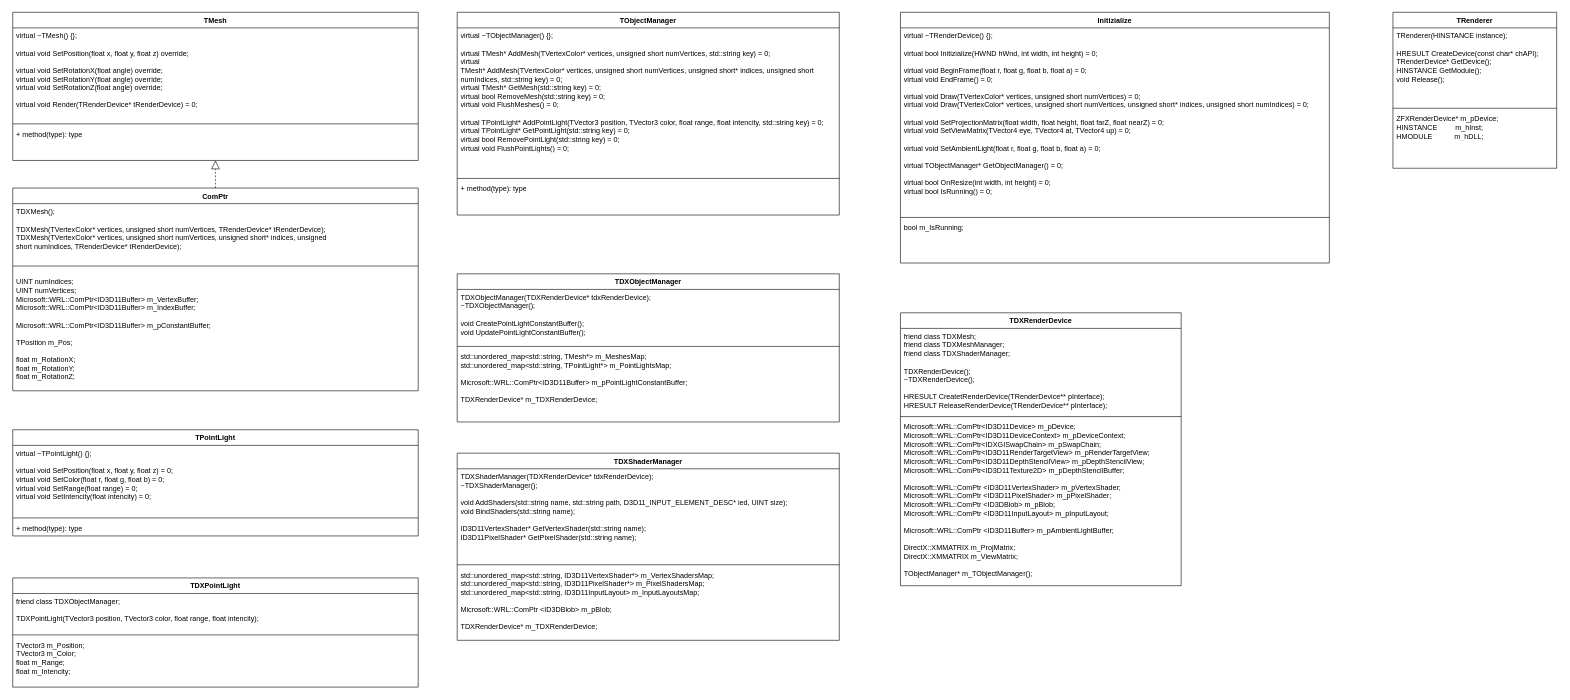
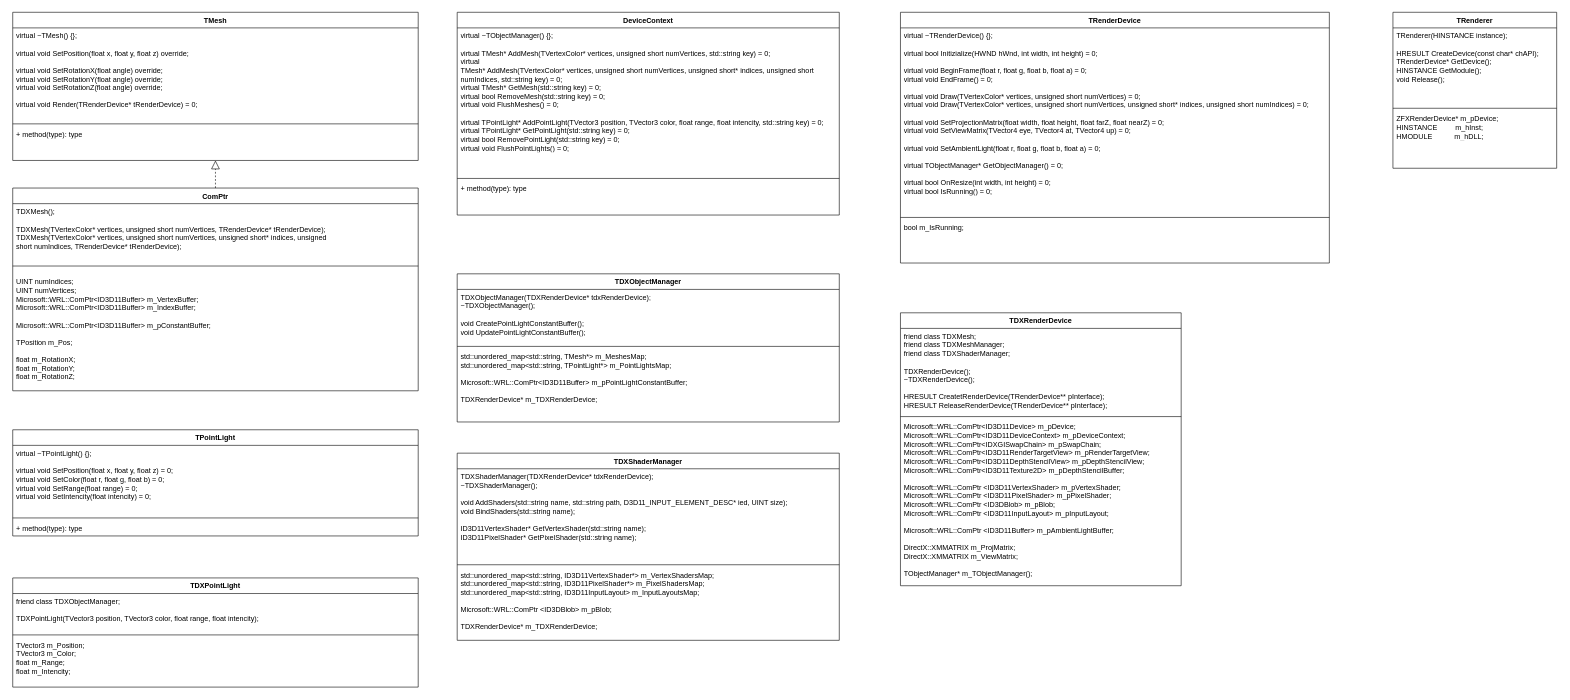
node "TObjectManager": label "TObjectManager" -> "DeviceContext"
node "Initizialize": label "Initizialize" -> "TRenderDevice"
